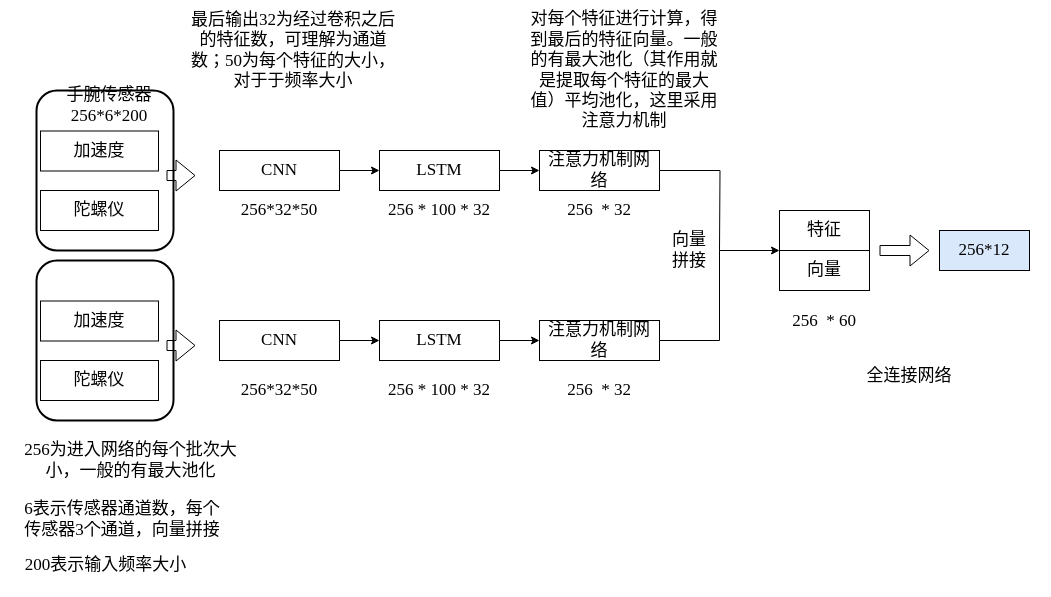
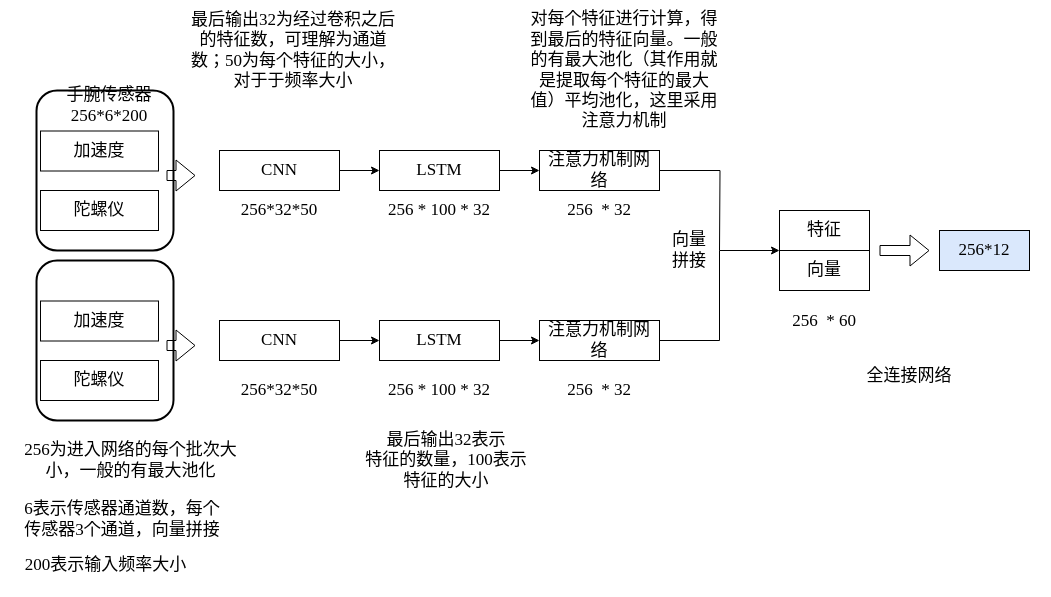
node "最后输出32表示 特征的数量，100表示 特征的大小": added
